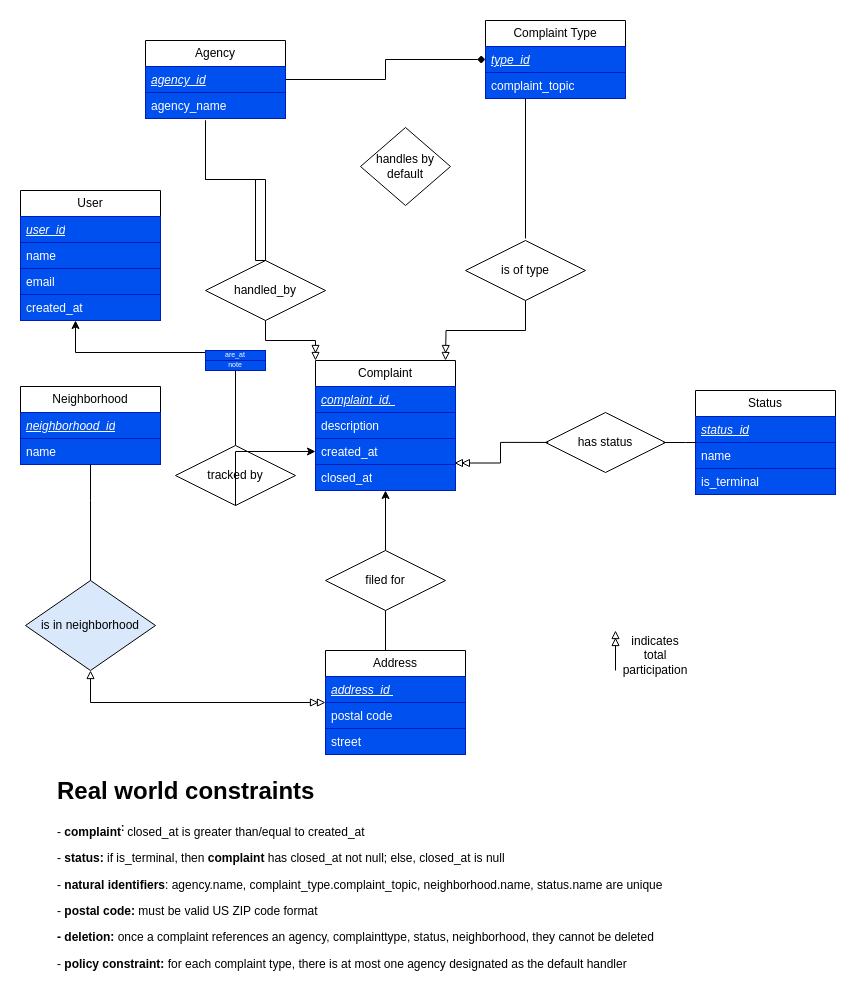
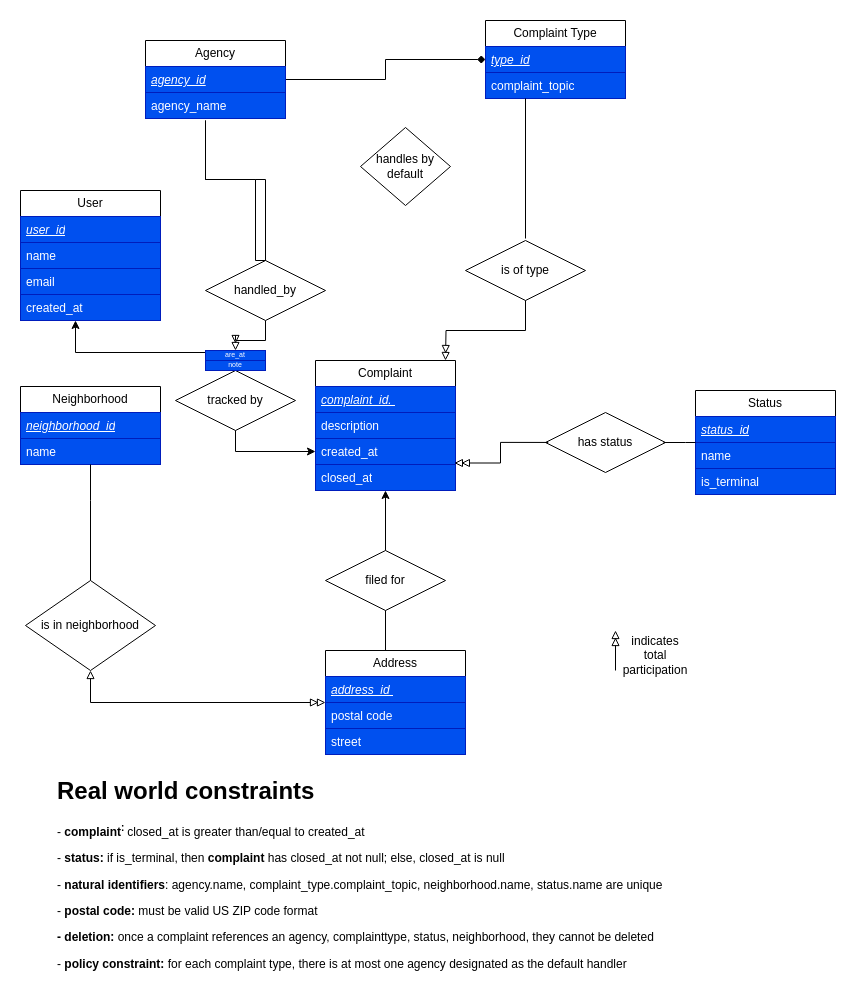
edge "handled_by" -> "Complaint": now "handled_by" -> "are_at"
node "tracked by": moved (236, 476) -> (236, 401)
node "is in neighborhood": fillcolor #dae8fc -> #ffffff
